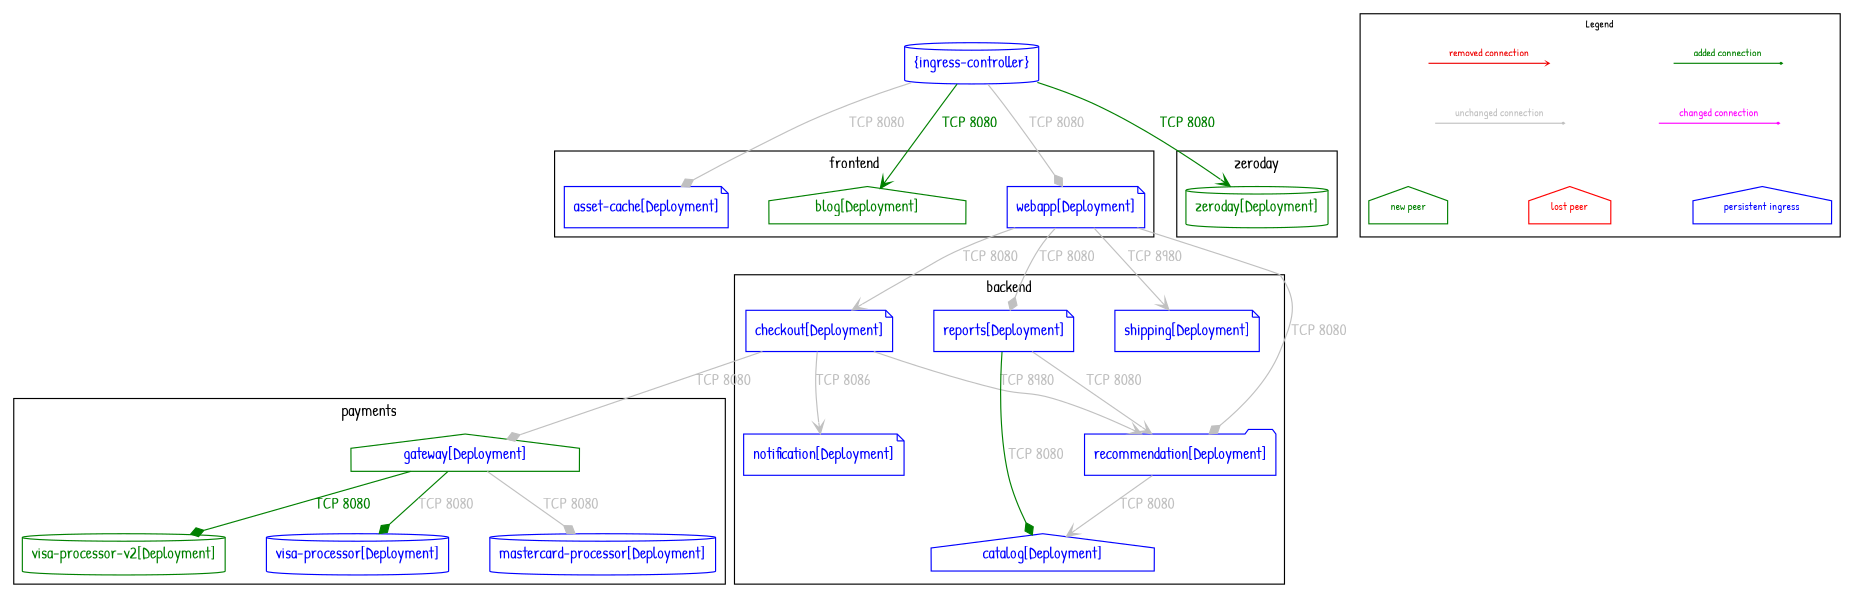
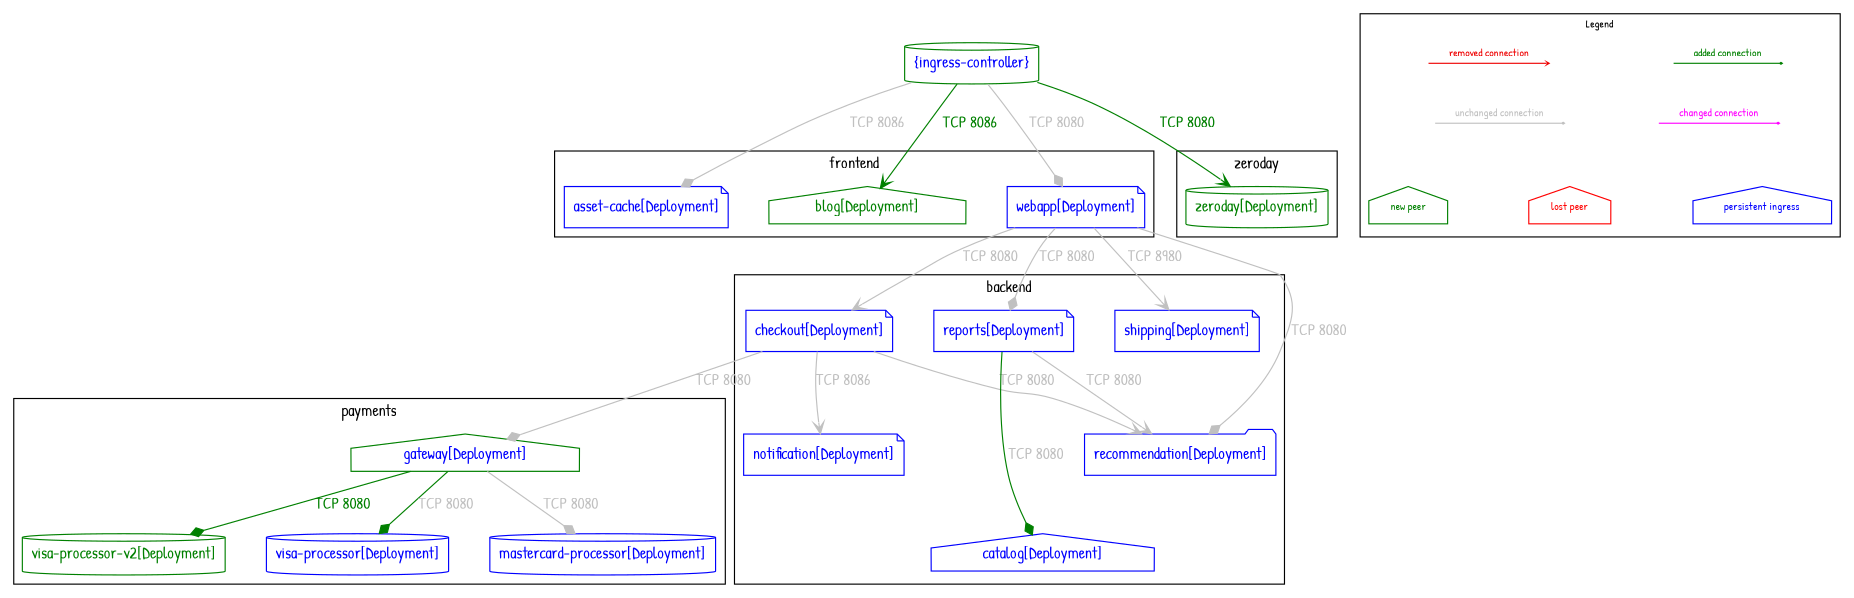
node "{ingress-controller}": color blue -> #008000
edge "{ingress-controller}" -> "asset-cache[Deployment]": label "TCP 8080" -> "TCP 8086"
edge "{ingress-controller}" -> "blog[Deployment]": label "TCP 8080" -> "TCP 8086"
edge "checkout[Deployment]" -> "recommendation[Deployment]": label "TCP 8980" -> "TCP 8080"
edge "recommendation[Deployment]" -> "catalog[Deployment]": removed, label "TCP 8080"
